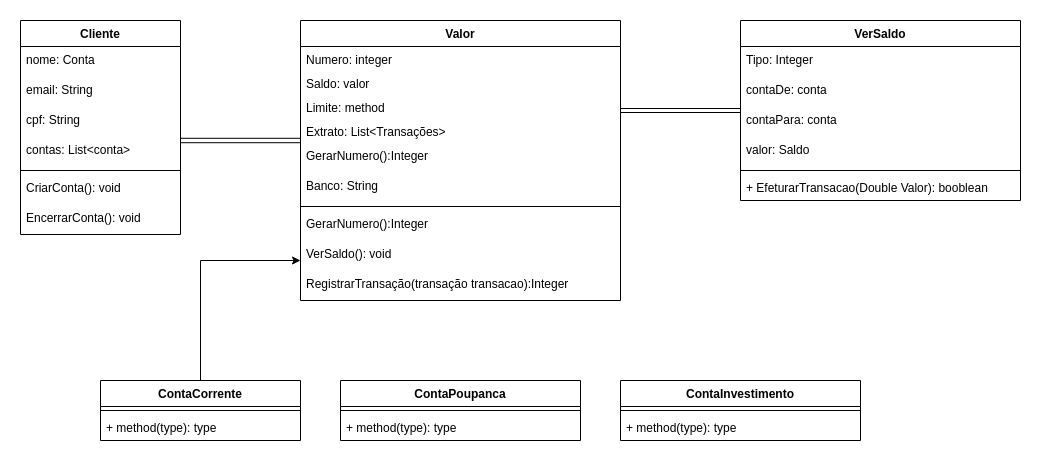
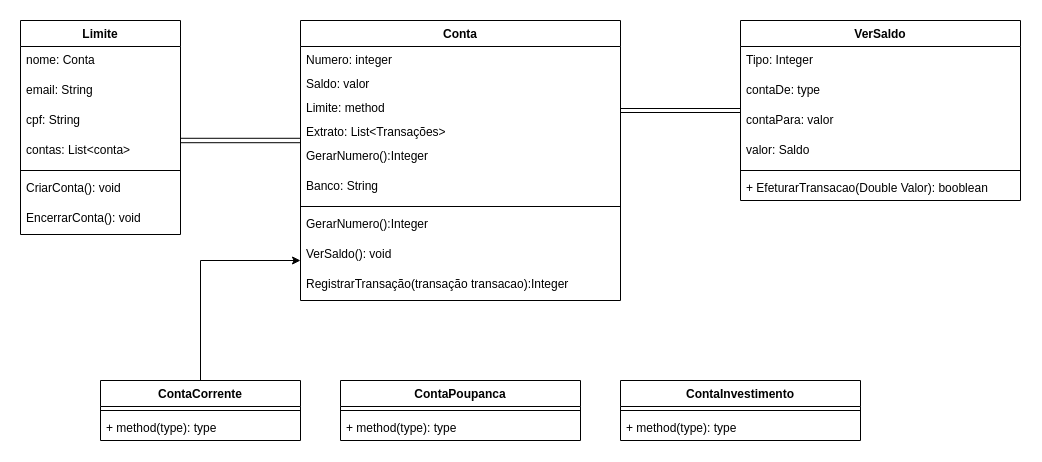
node "Cliente": label "Cliente" -> "Limite"
node "Valor": label "Valor" -> "Conta"
node "contaDe: conta": label "contaDe: conta" -> "contaDe: type"
node "contaPara: conta": label "contaPara: conta" -> "contaPara: valor"
